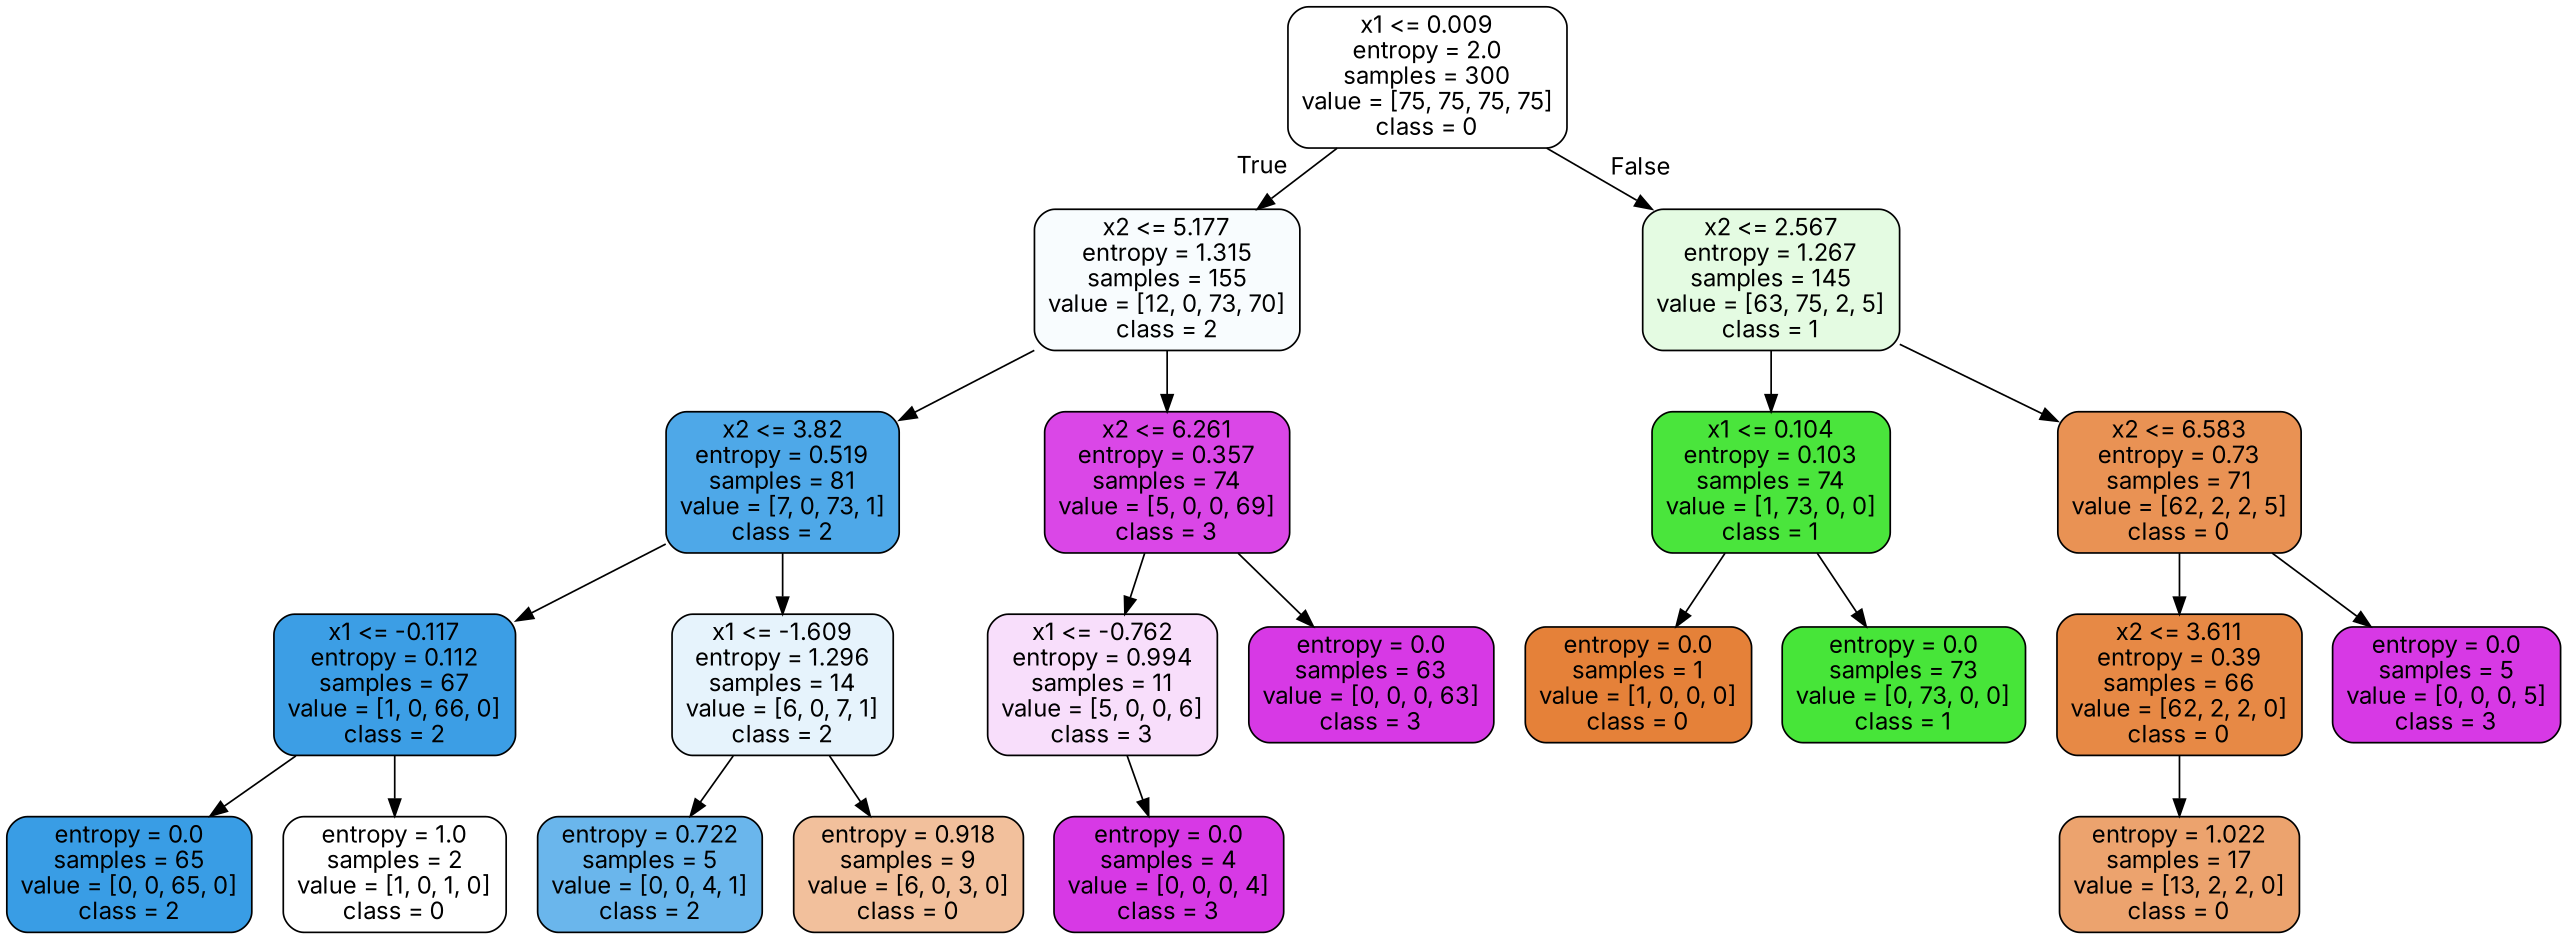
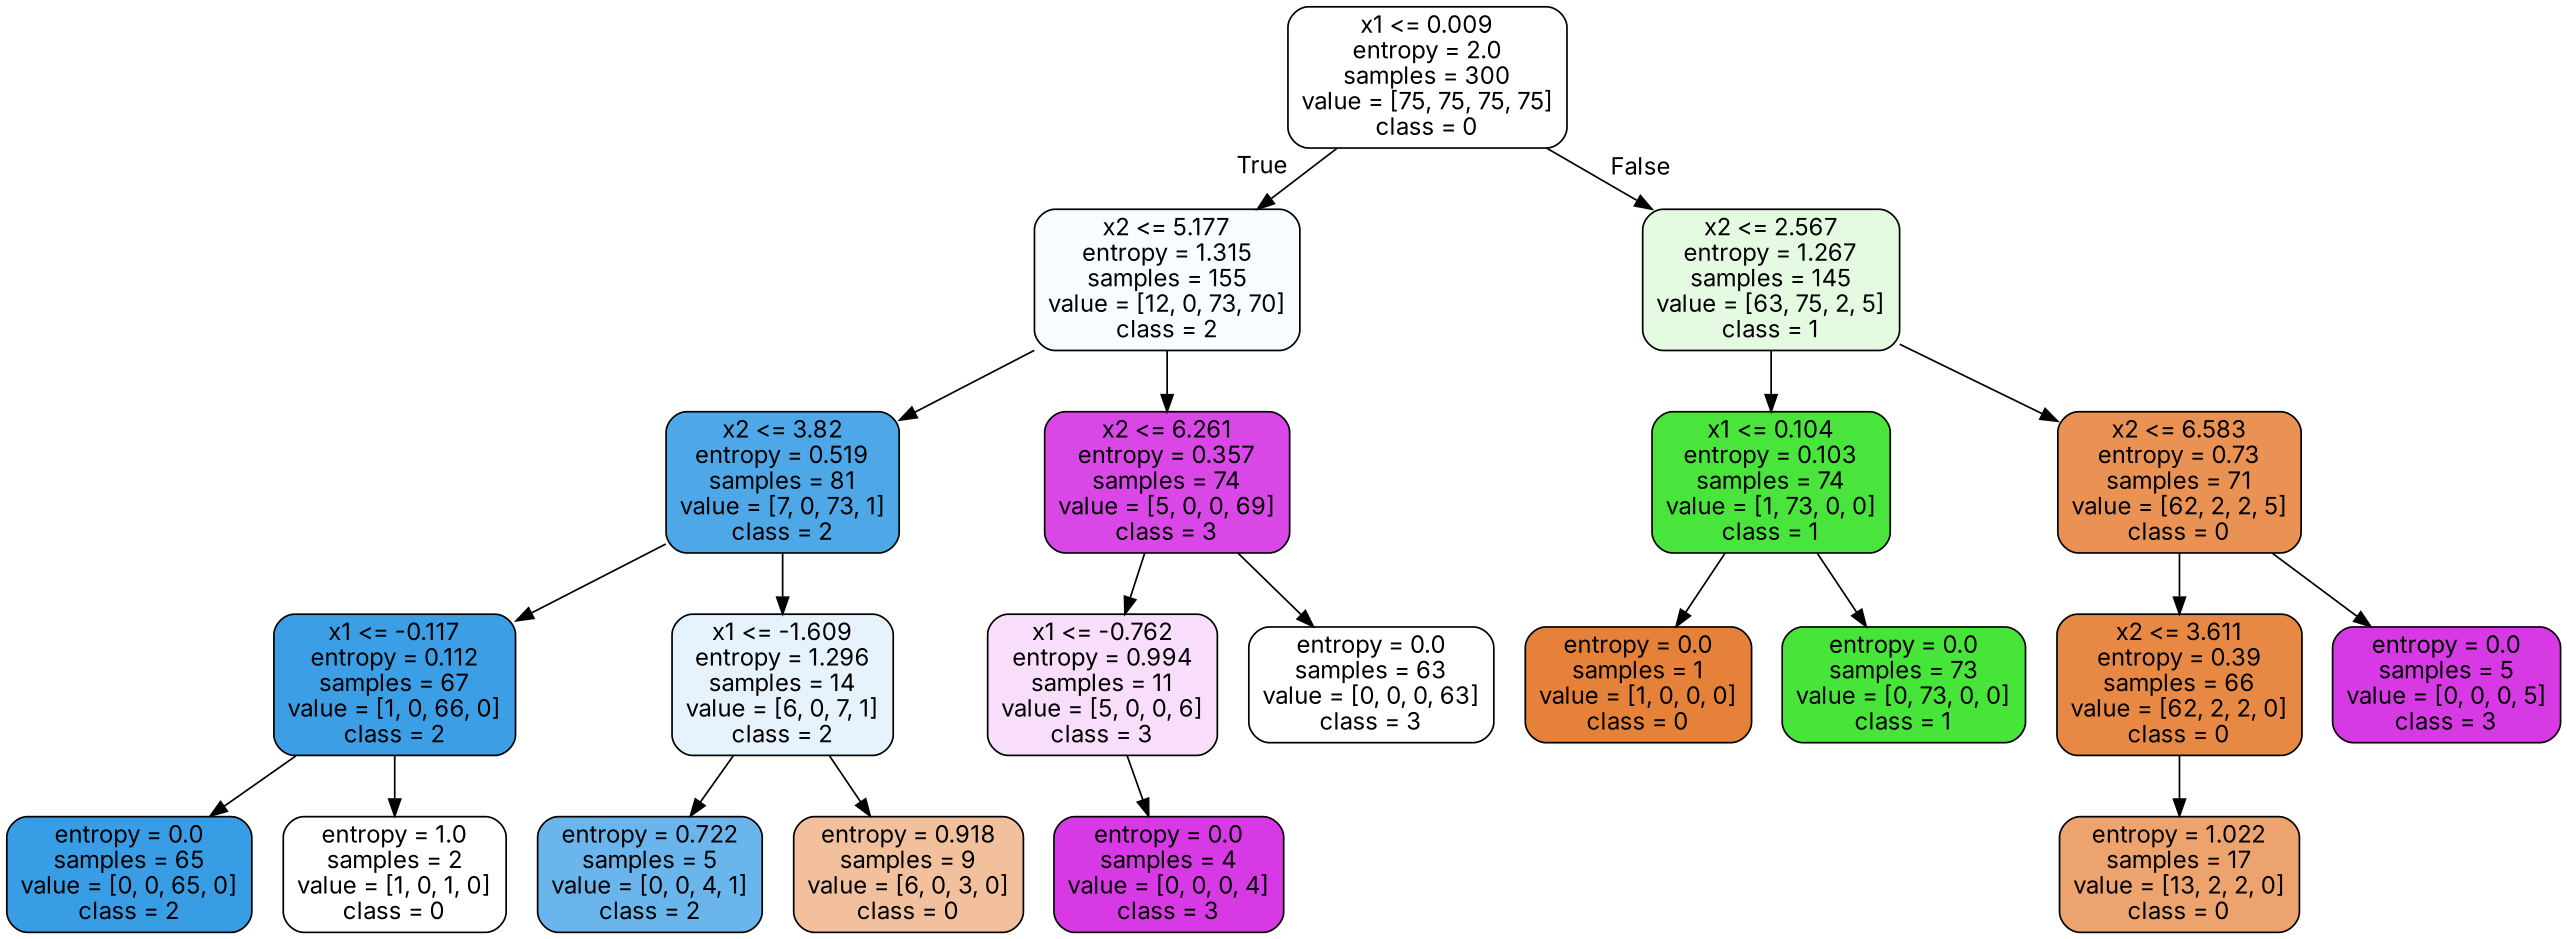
node "entropy = 0.0 samples = 63 value = [0, 0, 0, 63] class = 3": fillcolor #d739e5 -> #ffffff
